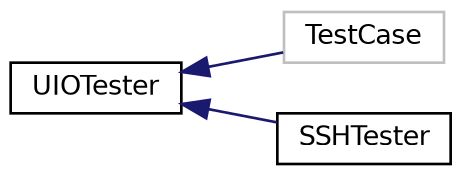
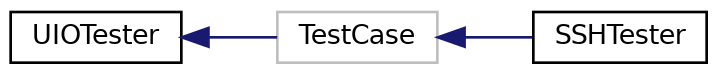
edge "SSHTester" -> "UIOTester": now "SSHTester" -> "TestCase"
